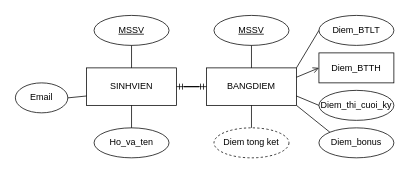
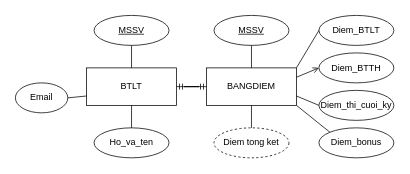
node "Diem_BTTH": shape rectangle -> ellipse
node "SINHVIEN": label "SINHVIEN" -> "BTLT"
